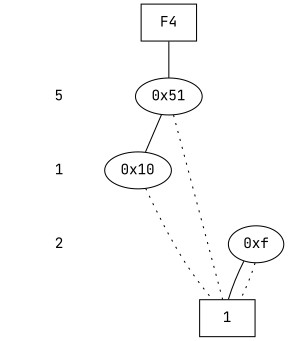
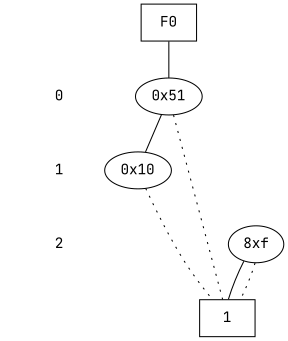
node "F4": label "F4" -> "F0"
node "5": label "5" -> "0"
node "0xf": label "0xf" -> "8xf"
